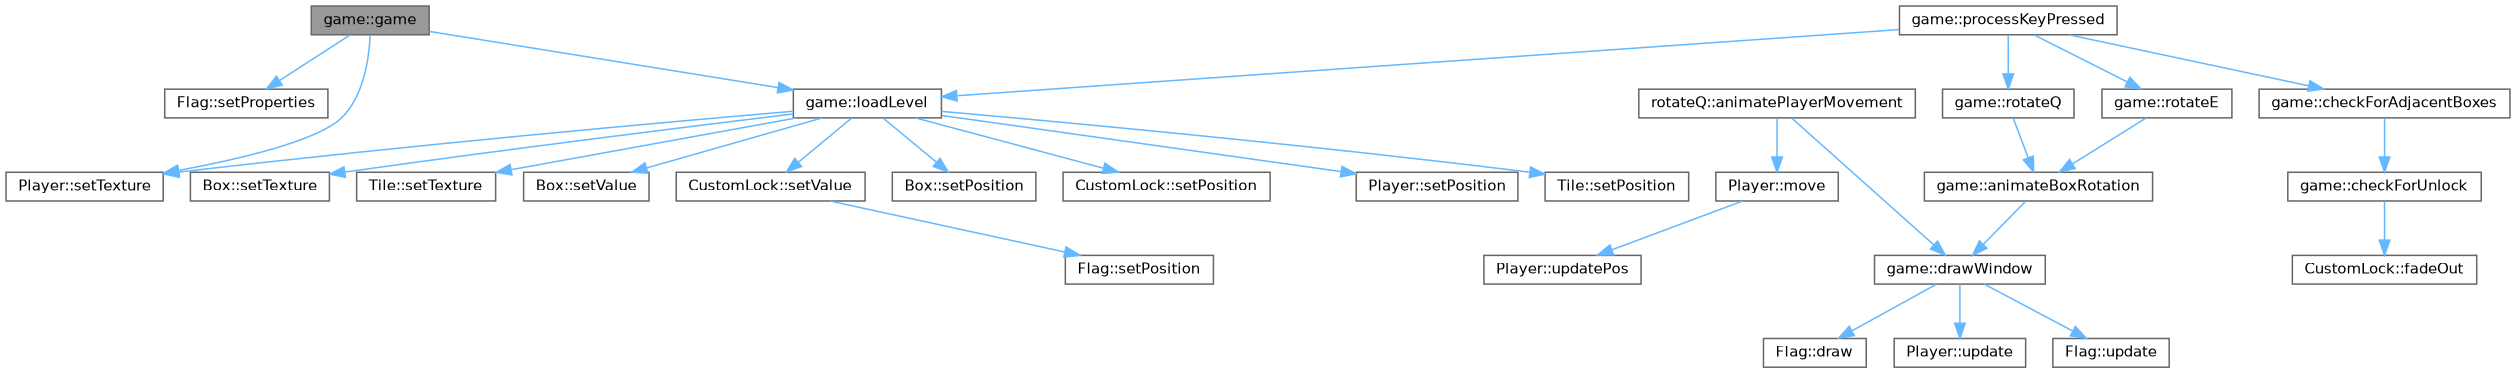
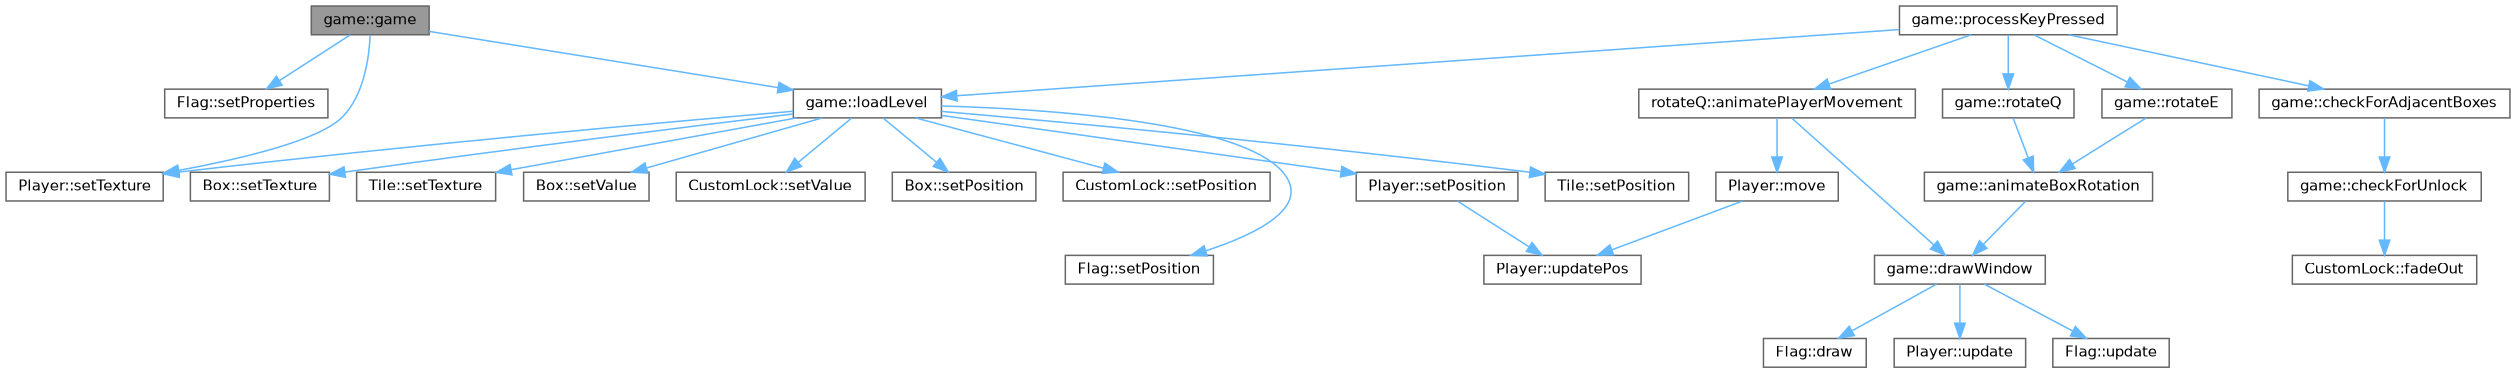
edge "game::processKeyPressed" -> "rotateQ::animatePlayerMovement": added
edge "Player::setPosition" -> "Player::updatePos": added
edge "CustomLock::setValue" -> "Flag::setPosition": now "game::loadLevel" -> "Flag::setPosition"
